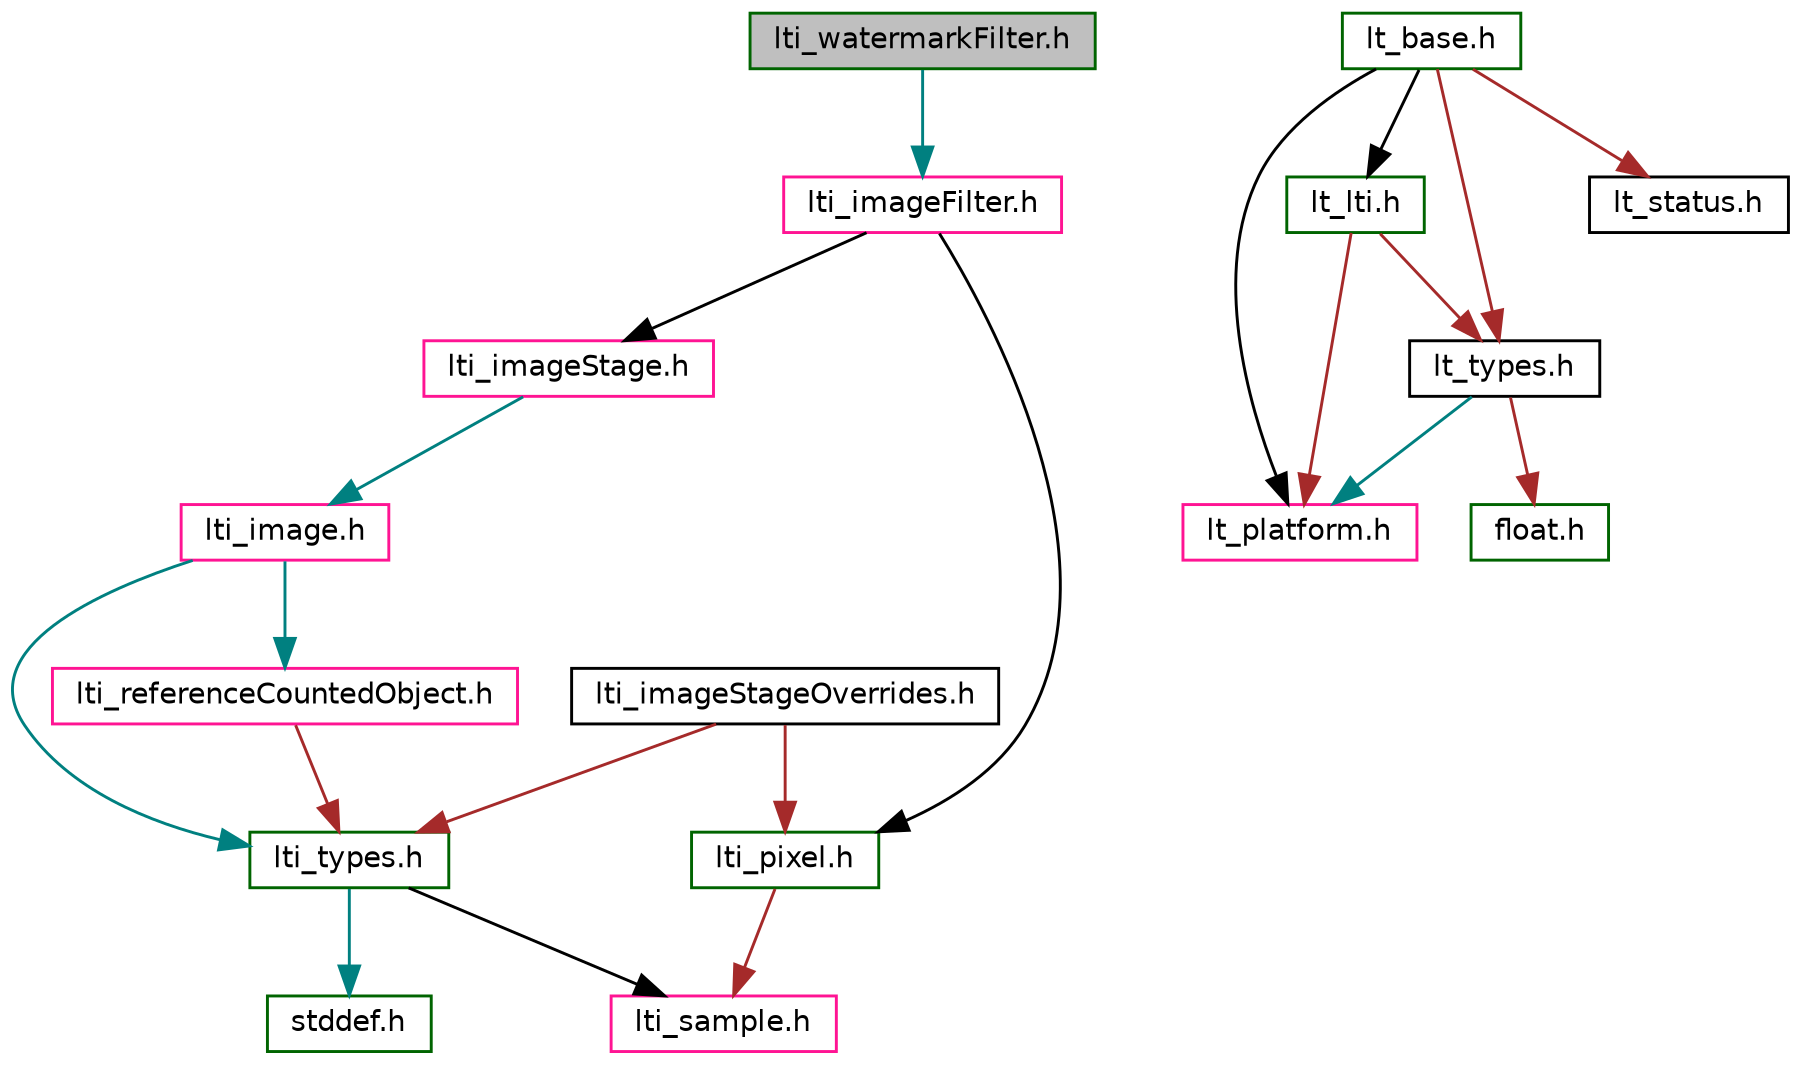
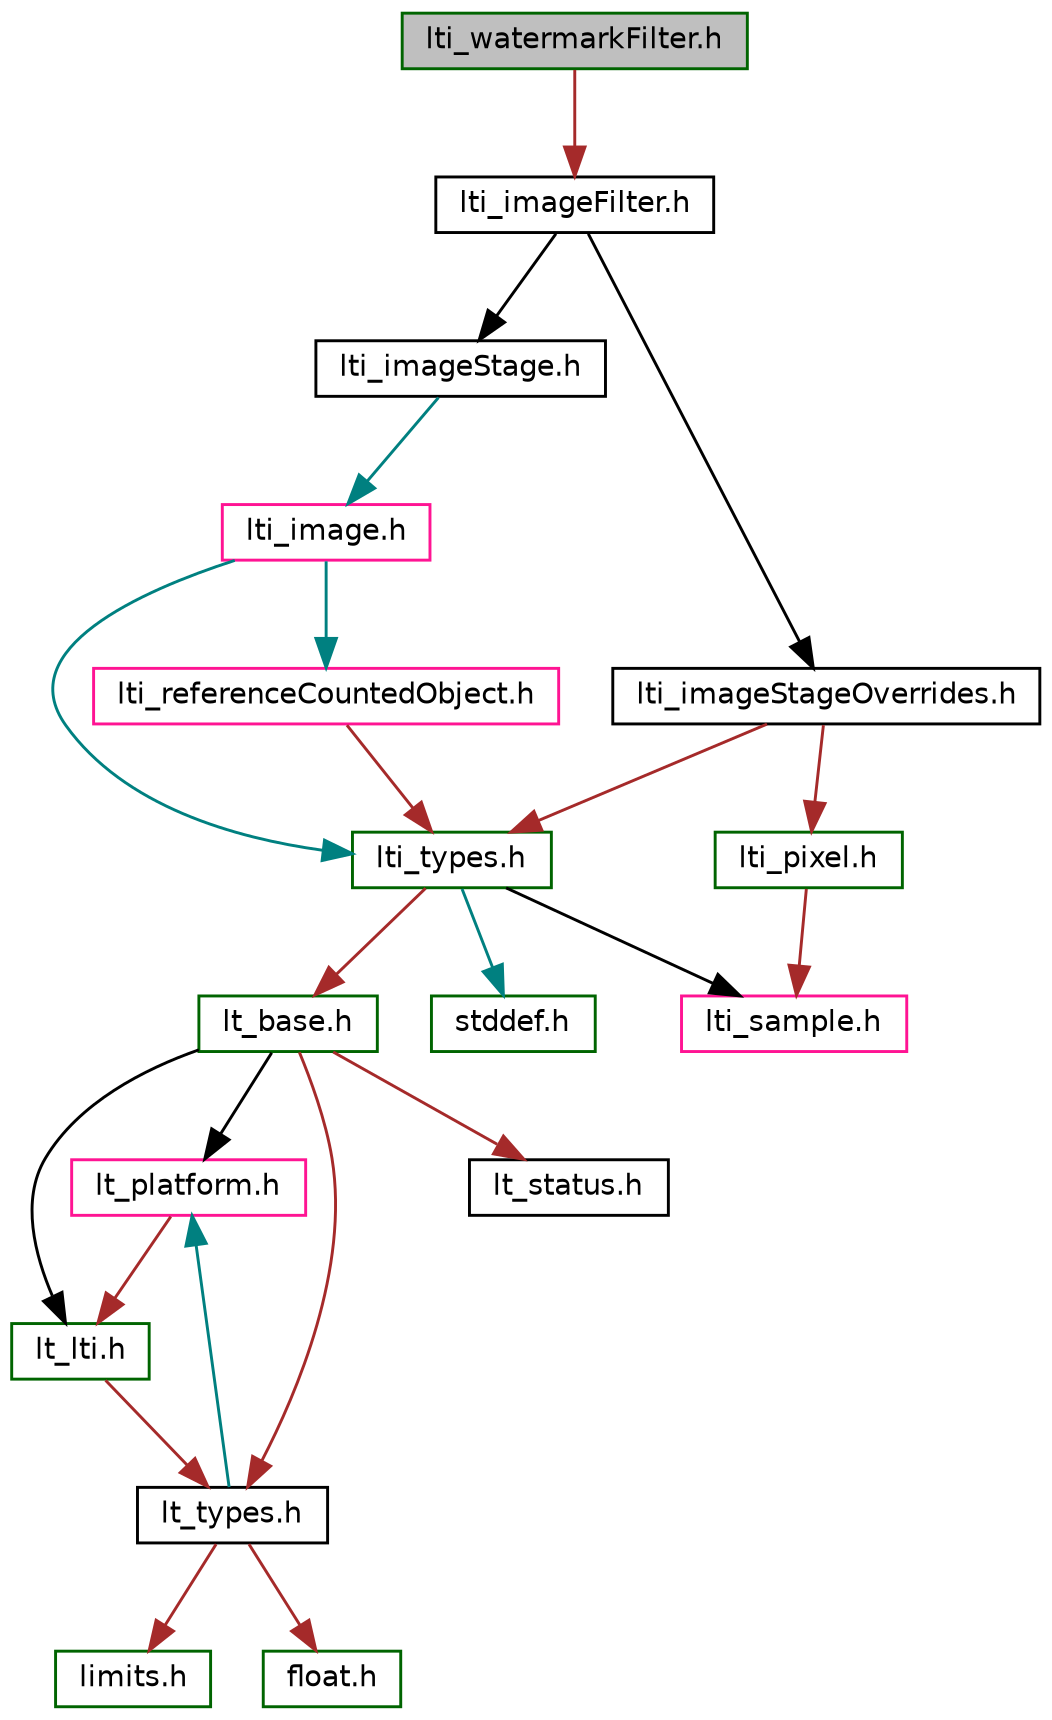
edge "lti_watermarkFilter.h" -> "lti_imageFilter.h": color teal -> brown
node "lti_imageFilter.h": color deeppink -> black
edge "lt_lti.h" -> "lt_platform.h": reversed
node "lti_imageStage.h": color deeppink -> black
edge "lti_imageFilter.h" -> "lti_pixel.h": now "lti_imageFilter.h" -> "lti_imageStageOverrides.h"
edge "lti_types.h" -> "lt_base.h": added
node "limits.h": added
